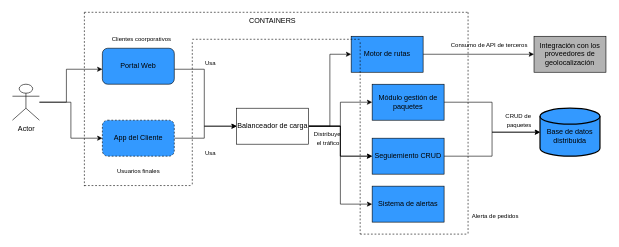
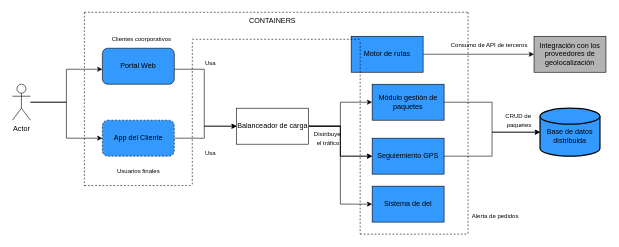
edge "Balanceador de carga" -> "Motor de rutas": removed
node "Actor": size 27x36 -> 18x36
node "Seguiemiento CRUD": label "Seguiemiento CRUD" -> "Seguiemiento GPS"
node "Sistema de alertas": label "Sistema de alertas" -> "Sistema de del"
